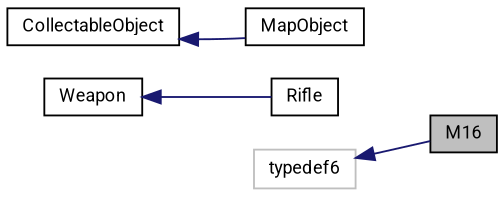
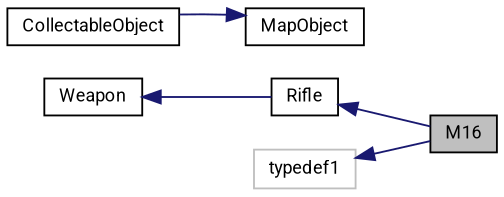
edge "MapObject" -> "CollectableObject": reversed
edge "M16" -> "Rifle": added
node "typedef6": label "typedef6" -> "typedef1"
